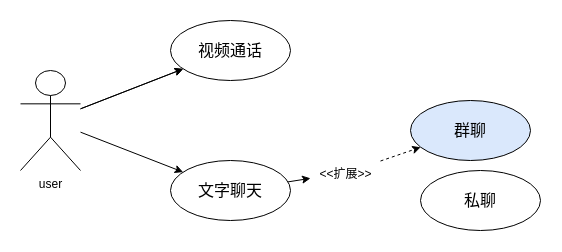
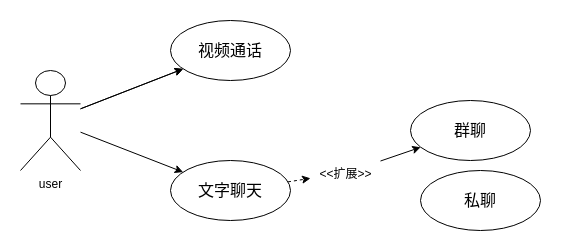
node "群聊": fillcolor #dae8fc -> #ffffff
edge "<<扩展>>" -> "群聊": style dashed -> solid
edge "文字聊天" -> "<<扩展>>": style solid -> dashed
